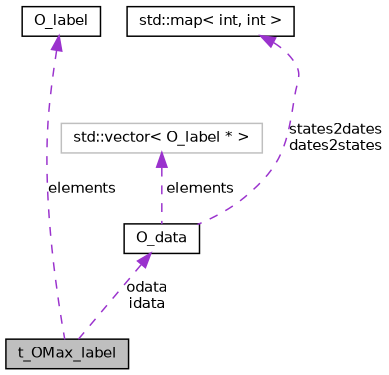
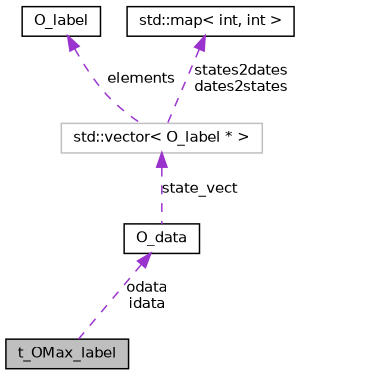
edge "O_data" -> "std::map< int, int >": now "std::vector< O_label * >" -> "std::map< int, int >"
edge "O_data" -> "std::vector< O_label * >": label "elements" -> "state_vect"
edge "t_OMax_label" -> "O_label": now "std::vector< O_label * >" -> "O_label"
